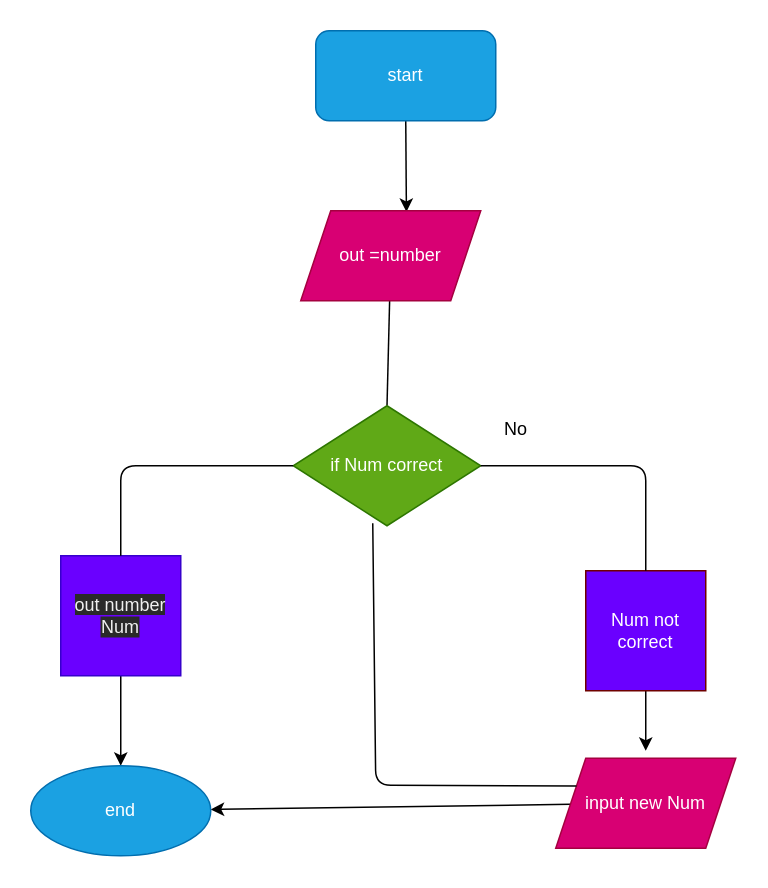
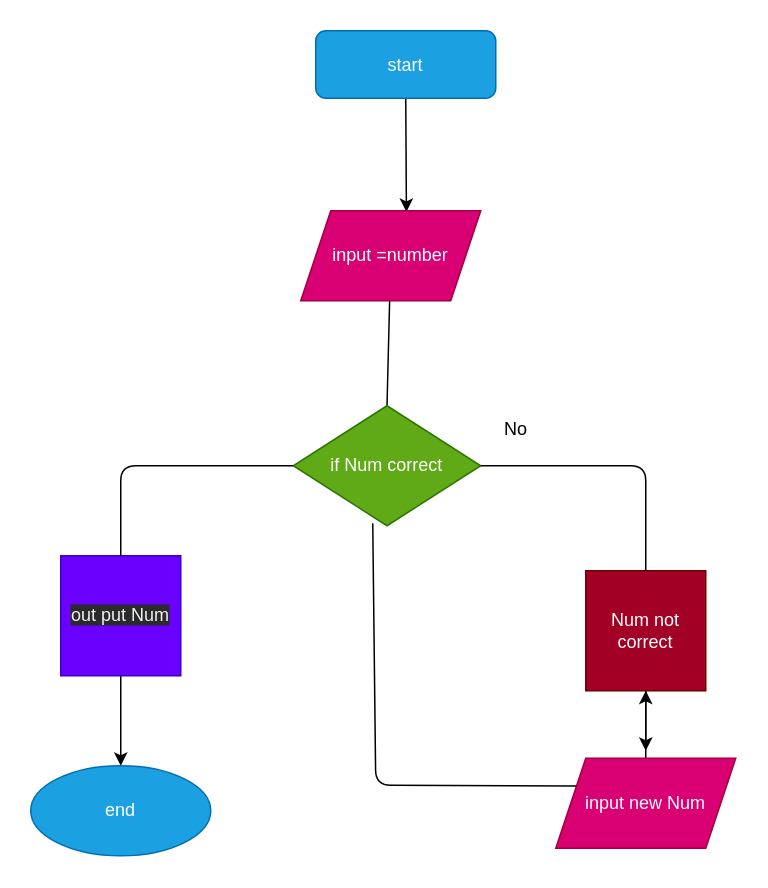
node "start": size 180x90 -> 180x68
node "out =number": label "out =number" -> "input =number"
node "out number Num": label "out number Num" -> "out put Num"
node "Num not correct": fillcolor #6a00ff -> #a20025
edge "input new Num" -> "end": now "input new Num" -> "Num not correct"
